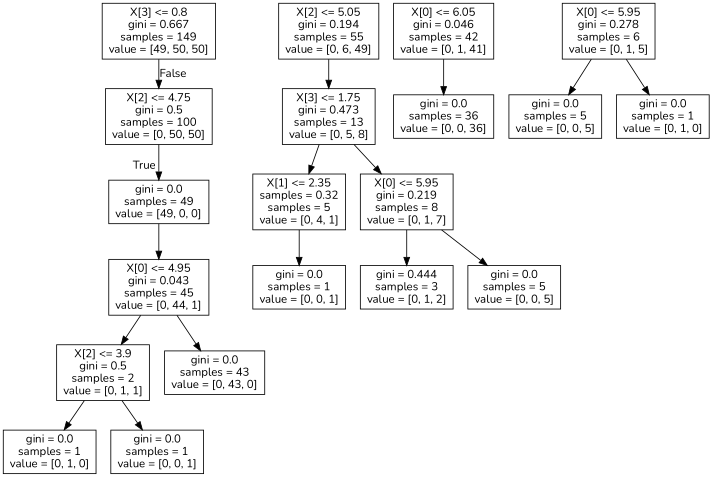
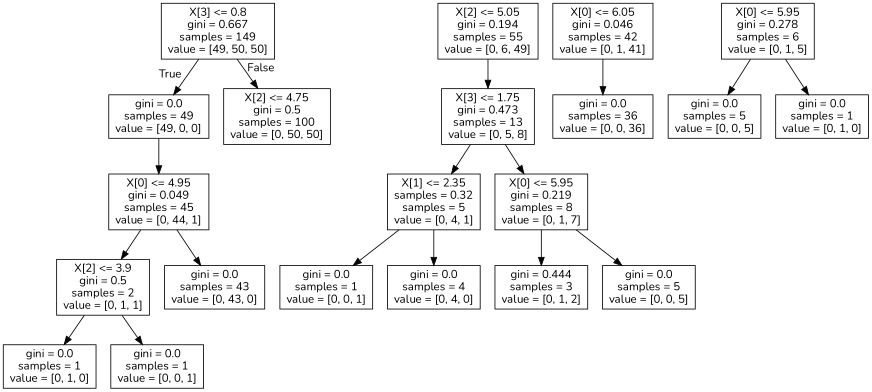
edge "X[2] <= 4.75 gini = 0.5 samples = 100 value = [0, 50, 50]" -> "gini = 0.0 samples = 49 value = [49, 0, 0]": now "X[3] <= 0.8 gini = 0.667 samples = 149 value = [49, 50, 50]" -> "gini = 0.0 samples = 49 value = [49, 0, 0]"
node "X[0] <= 4.95 gini = 0.043 samples = 45 value = [0, 44, 1]": label "X[0] <= 4.95 gini = 0.043 samples = 45 value = [0, 44, 1]" -> "X[0] <= 4.95 gini = 0.049 samples = 45 value = [0, 44, 1]"
node "gini = 0.0 samples = 4 value = [0, 4, 0]": added
